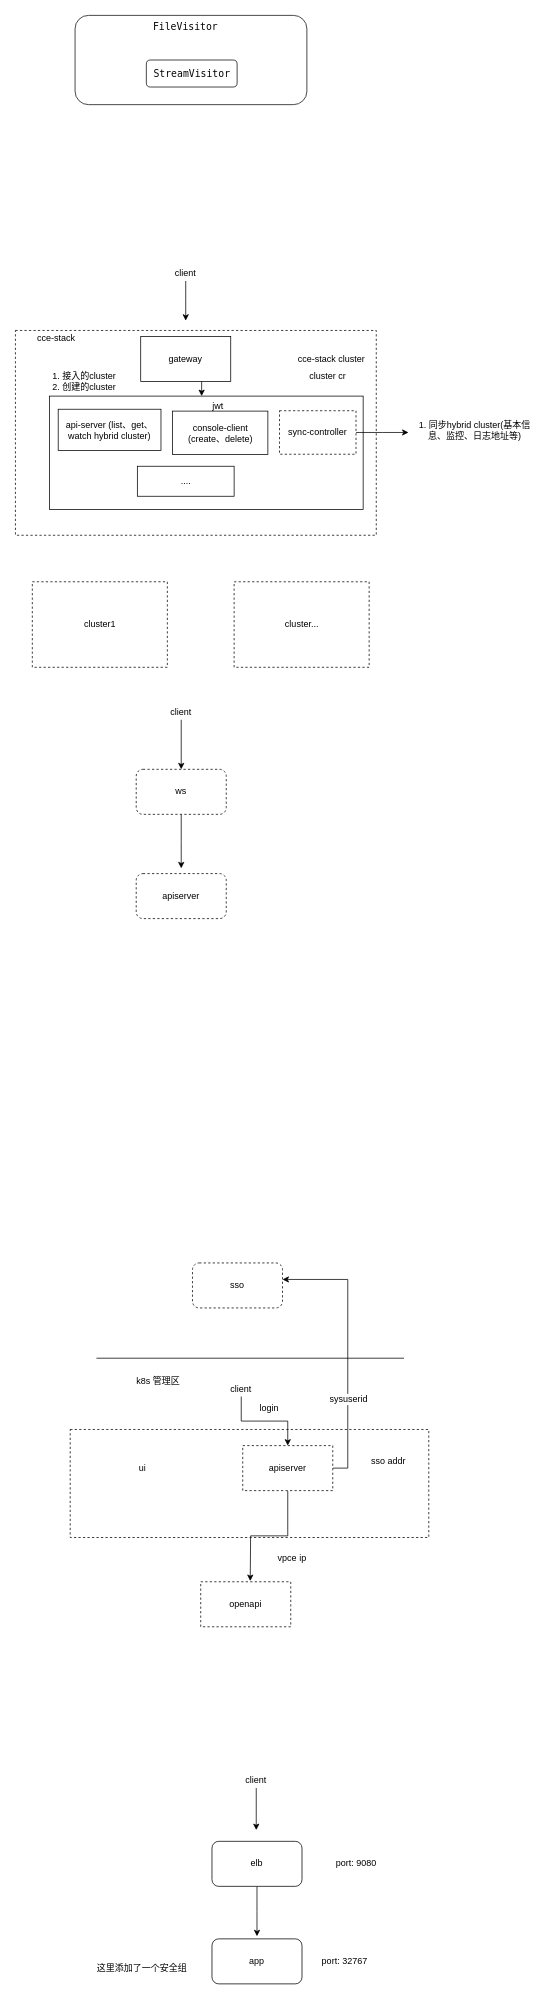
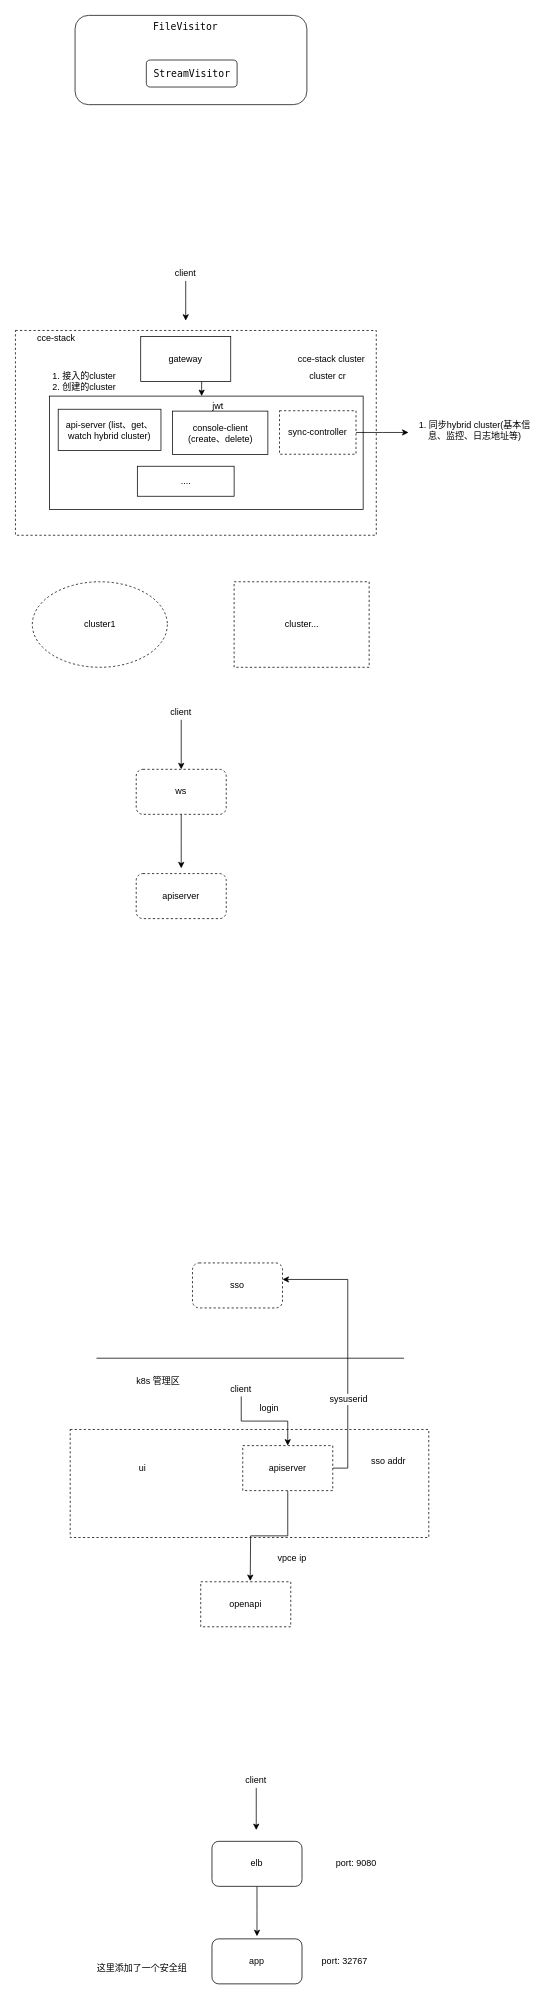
node "cluster1": shape rectangle -> ellipse
